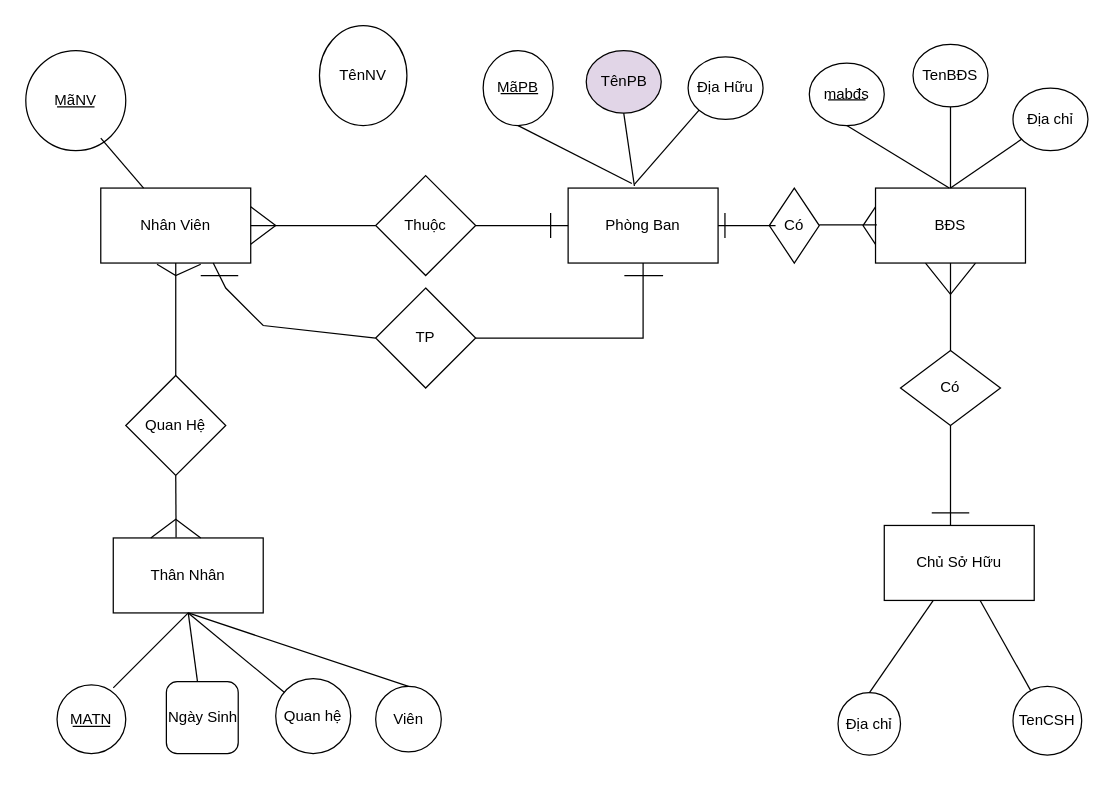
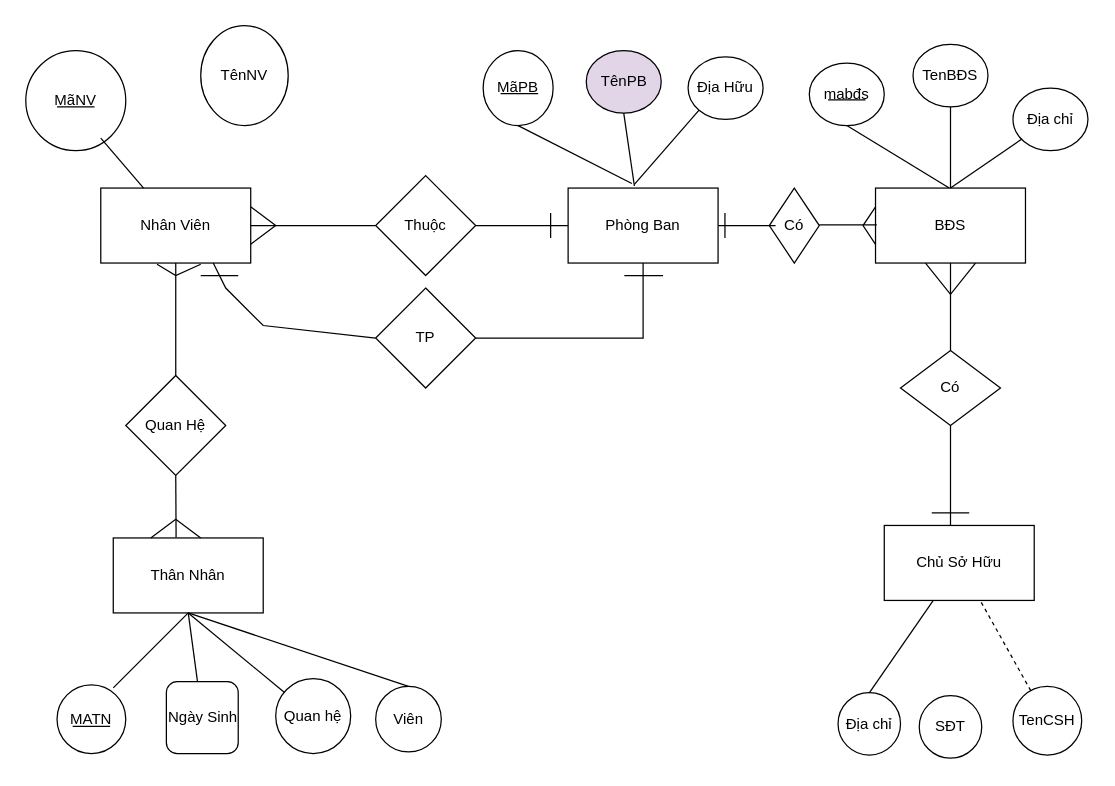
node "TênNV": moved (363, 76) -> (244, 76)
edge "Chủ Sở Hữu" -- "TenCSH": style solid -> dashed
node "SĐT": added
